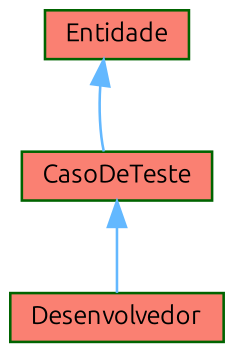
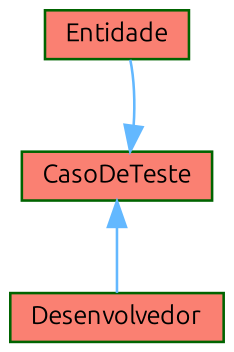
edge "CasoDeTeste" -> "Entidade": reversed
